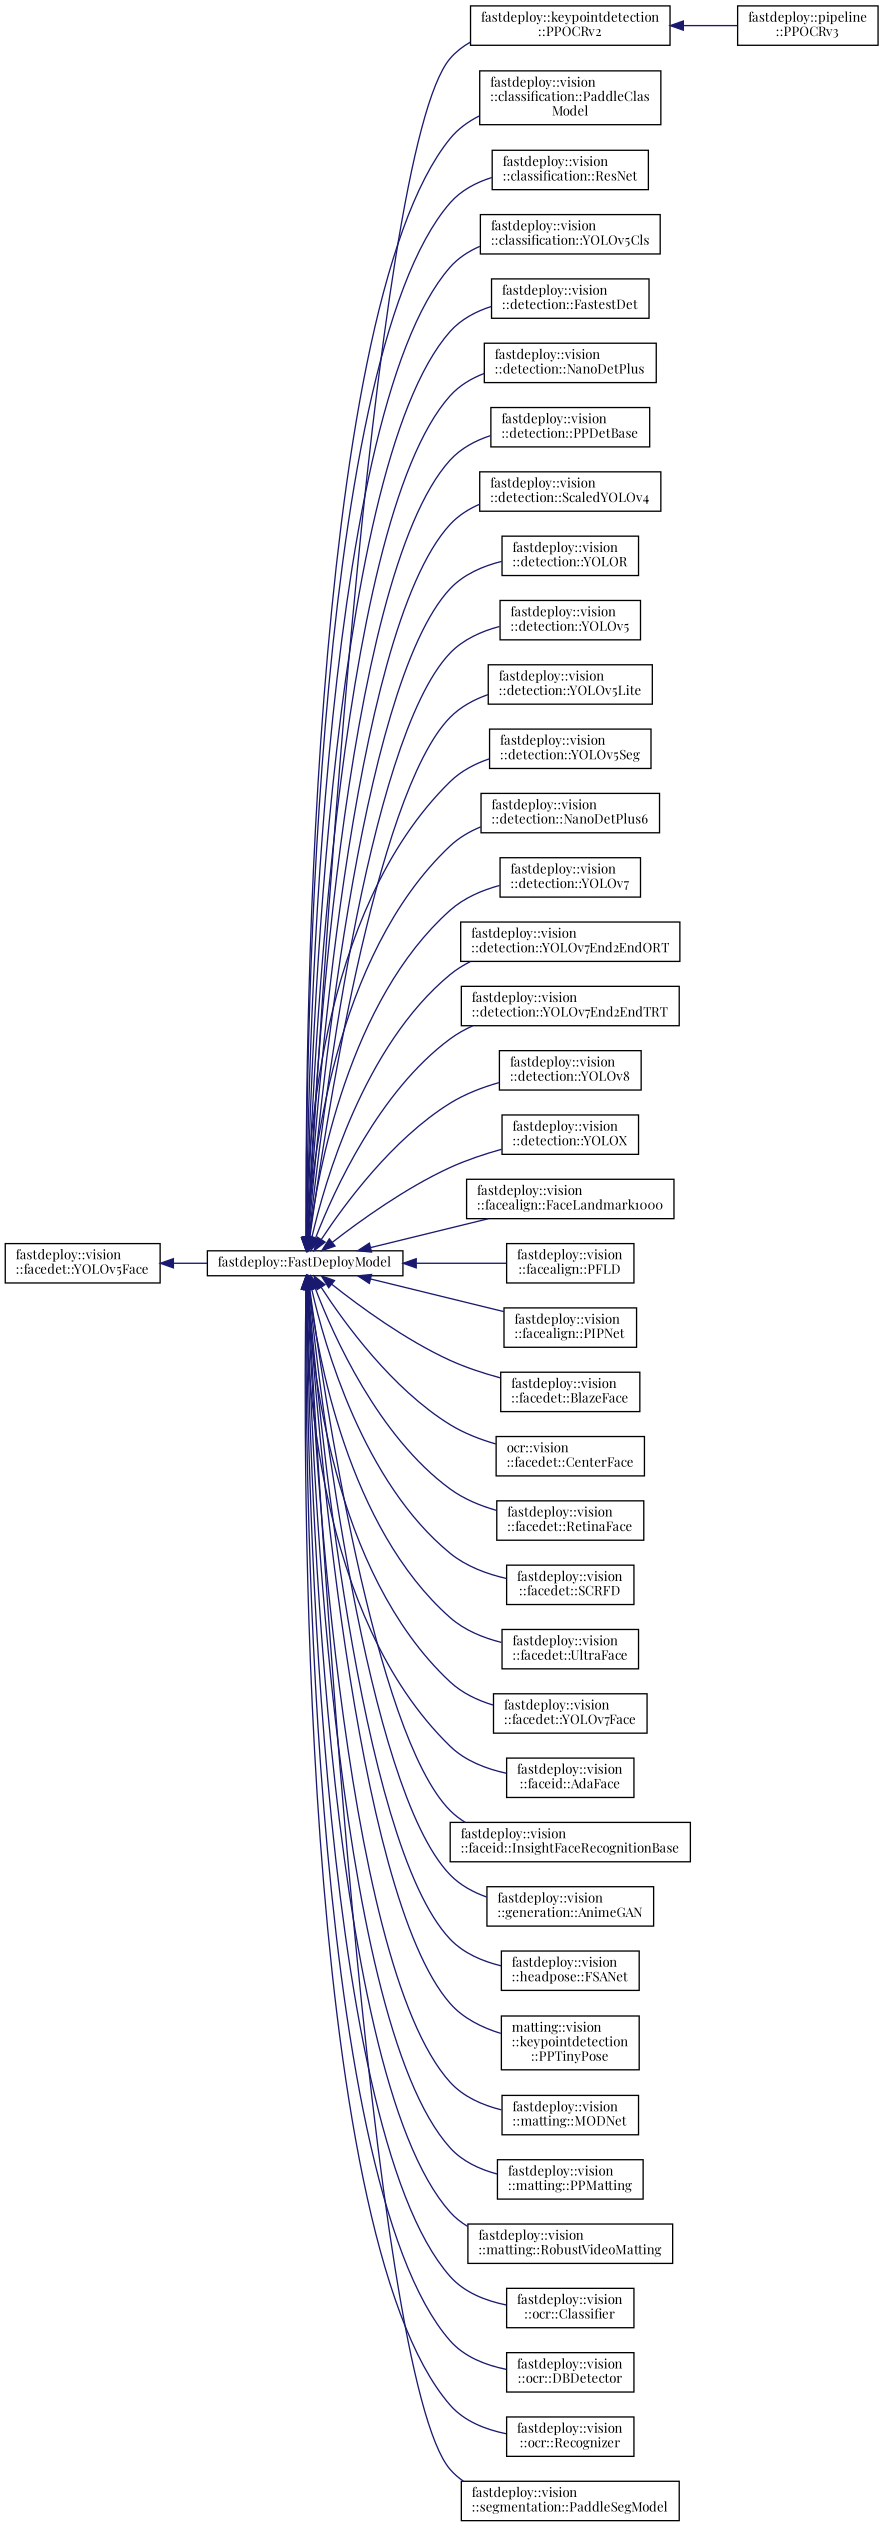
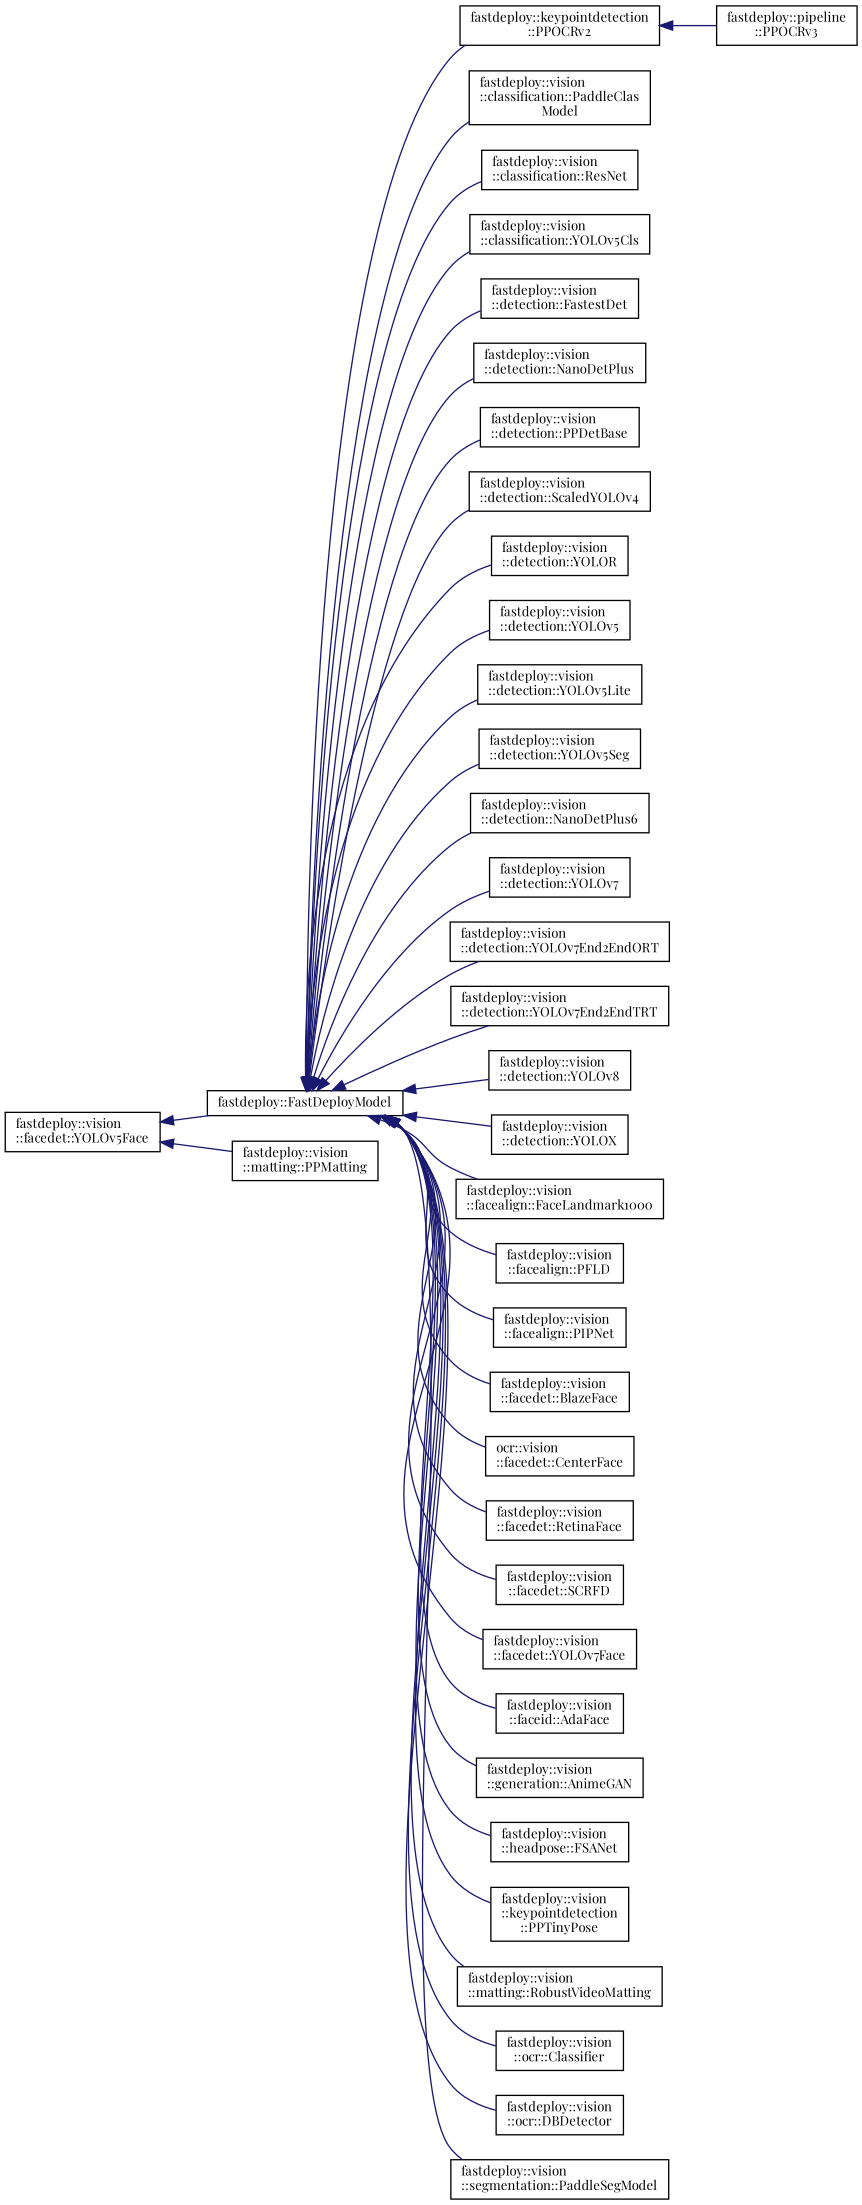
node "fastdeploy::vision ::facedet::UltraFace": removed
node "fastdeploy::vision ::faceid::InsightFaceRecognitionBase": removed
edge "fastdeploy::vision ::matting::PPMatting" -> "fastdeploy::FastDeployModel": now "fastdeploy::vision ::matting::PPMatting" -> "fastdeploy::vision ::facedet::YOLOv5Face"
node "matting::vision ::keypointdetection ::PPTinyPose": label "matting::vision ::keypointdetection ::PPTinyPose" -> "fastdeploy::vision ::keypointdetection ::PPTinyPose"
node "fastdeploy::vision ::matting::MODNet": removed
node "fastdeploy::vision ::ocr::Recognizer": removed
